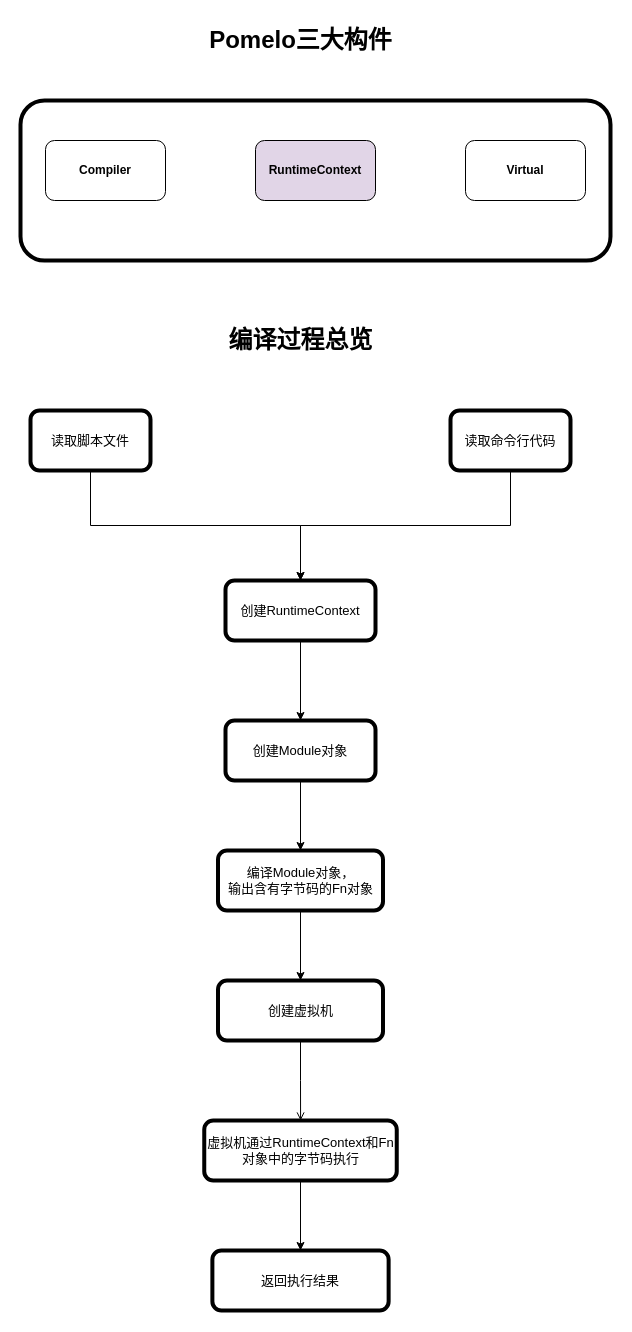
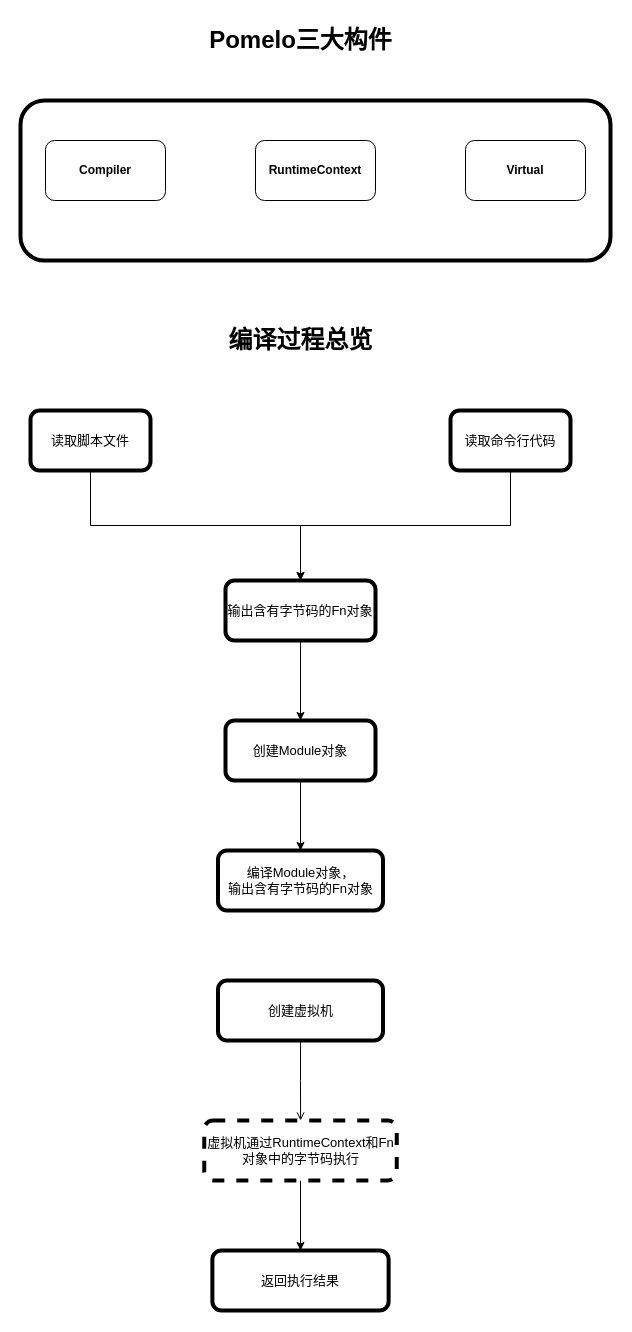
node "RuntimeContext": fillcolor #e1d5e7 -> #ffffff
node "创建RuntimeContext": label "创建RuntimeContext" -> "输出含有字节码的Fn对象"
edge "编译Module对象， 输出含有字节码的Fn对象" -> "创建虚拟机": removed
node "虚拟机通过RuntimeContext和Fn对象中的字节码执行": style solid -> dashed
